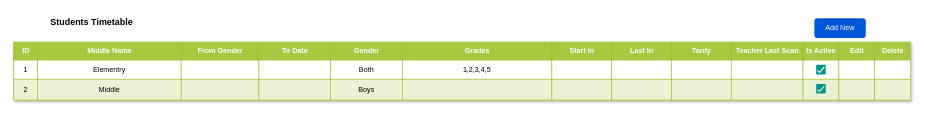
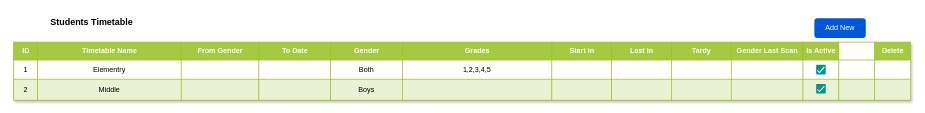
node "Middle Name": label "Middle Name" -> "Timetable Name"
node "Teacher Last Scan": label "Teacher Last Scan" -> "Gender Last Scan"
node "Edit": fillcolor #a7c942 -> #ffffff
